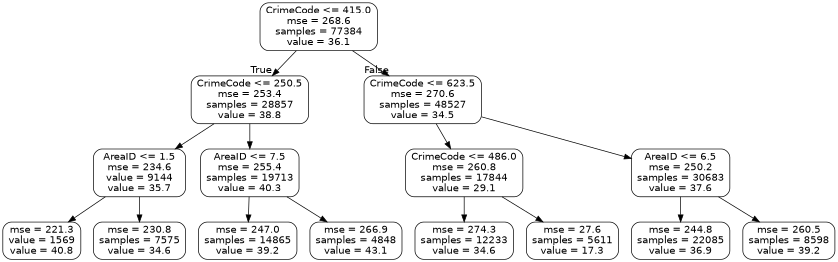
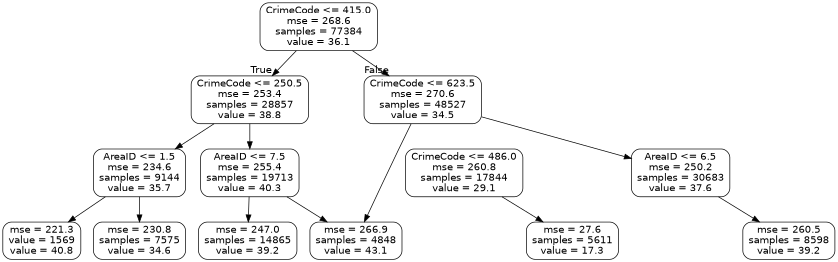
edge "CrimeCode <= 623.5 mse = 270.6 samples = 48527 value = 34.5" -> "CrimeCode <= 486.0 mse = 260.8 samples = 17844 value = 29.1": now "CrimeCode <= 623.5 mse = 270.6 samples = 48527 value = 34.5" -> "mse = 266.9 samples = 4848 value = 43.1"
node "AreaID <= 1.5 mse = 234.6 value = 9144 value = 35.7": label "AreaID <= 1.5 mse = 234.6 value = 9144 value = 35.7" -> "AreaID <= 1.5 mse = 234.6 samples = 9144 value = 35.7"
node "mse = 274.3 samples = 12233 value = 34.6": removed
node "mse = 244.8 samples = 22085 value = 36.9": removed
